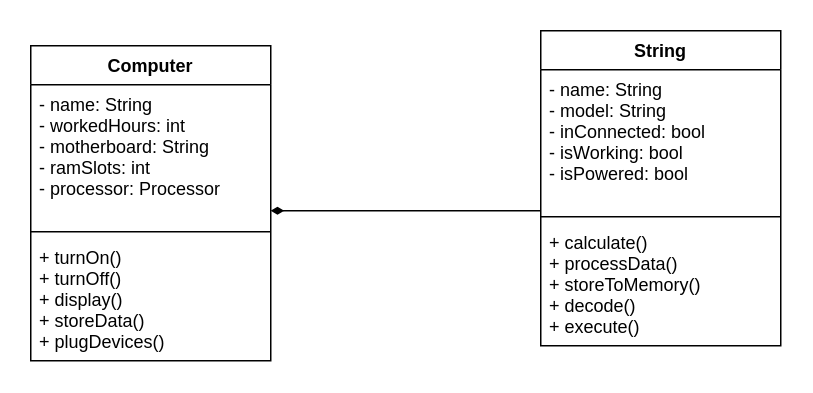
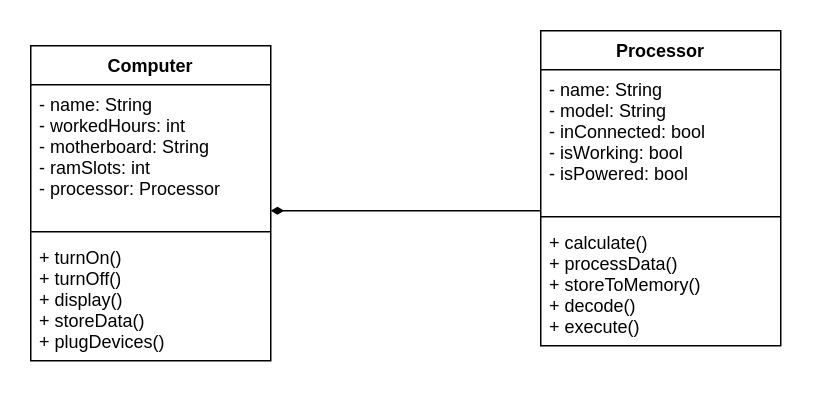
node "String": label "String" -> "Processor"
